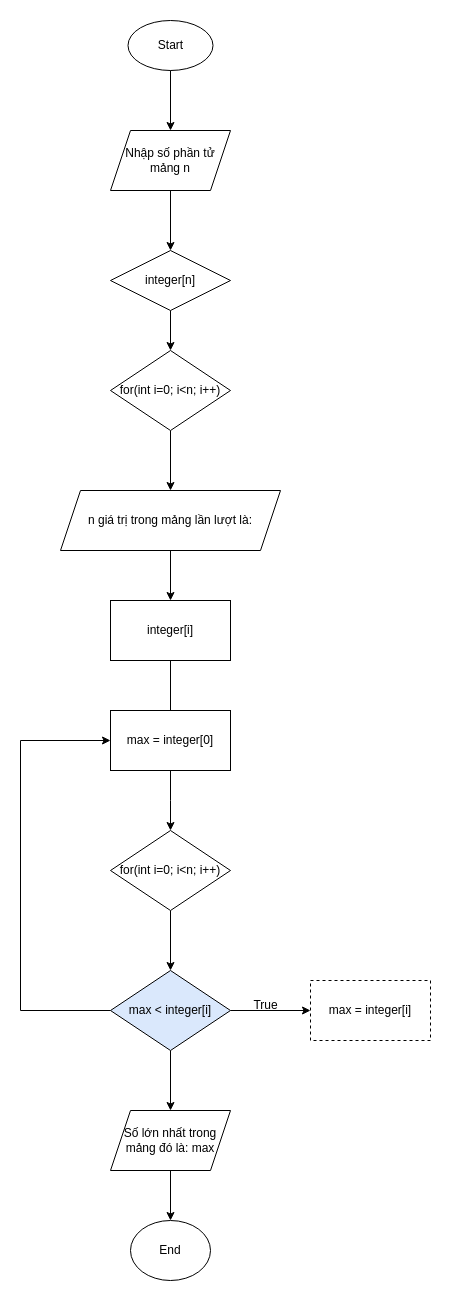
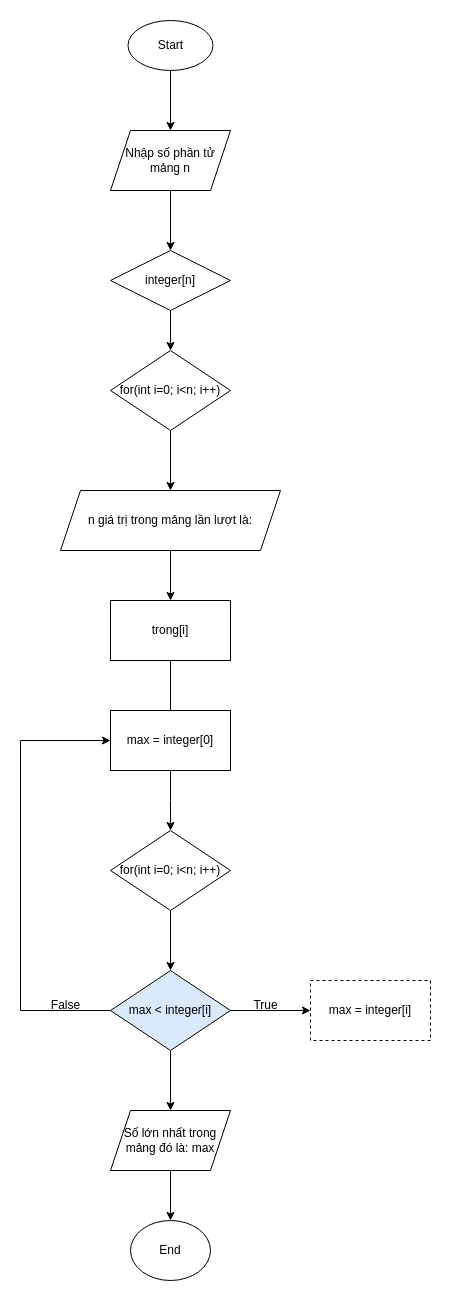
node "integer[i]": label "integer[i]" -> "trong[i]"
node "False": added
